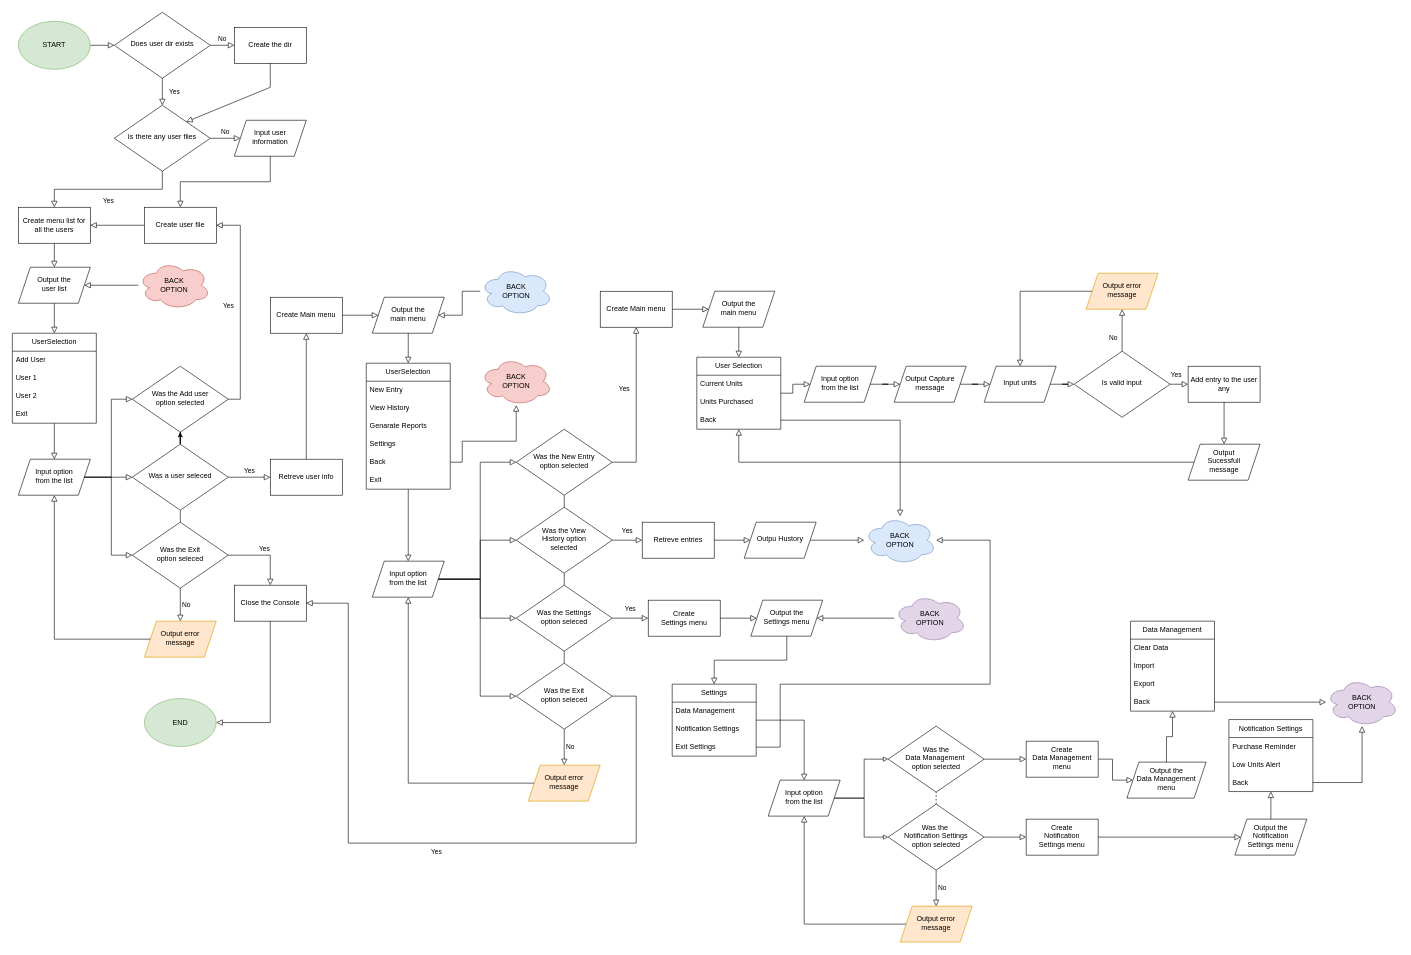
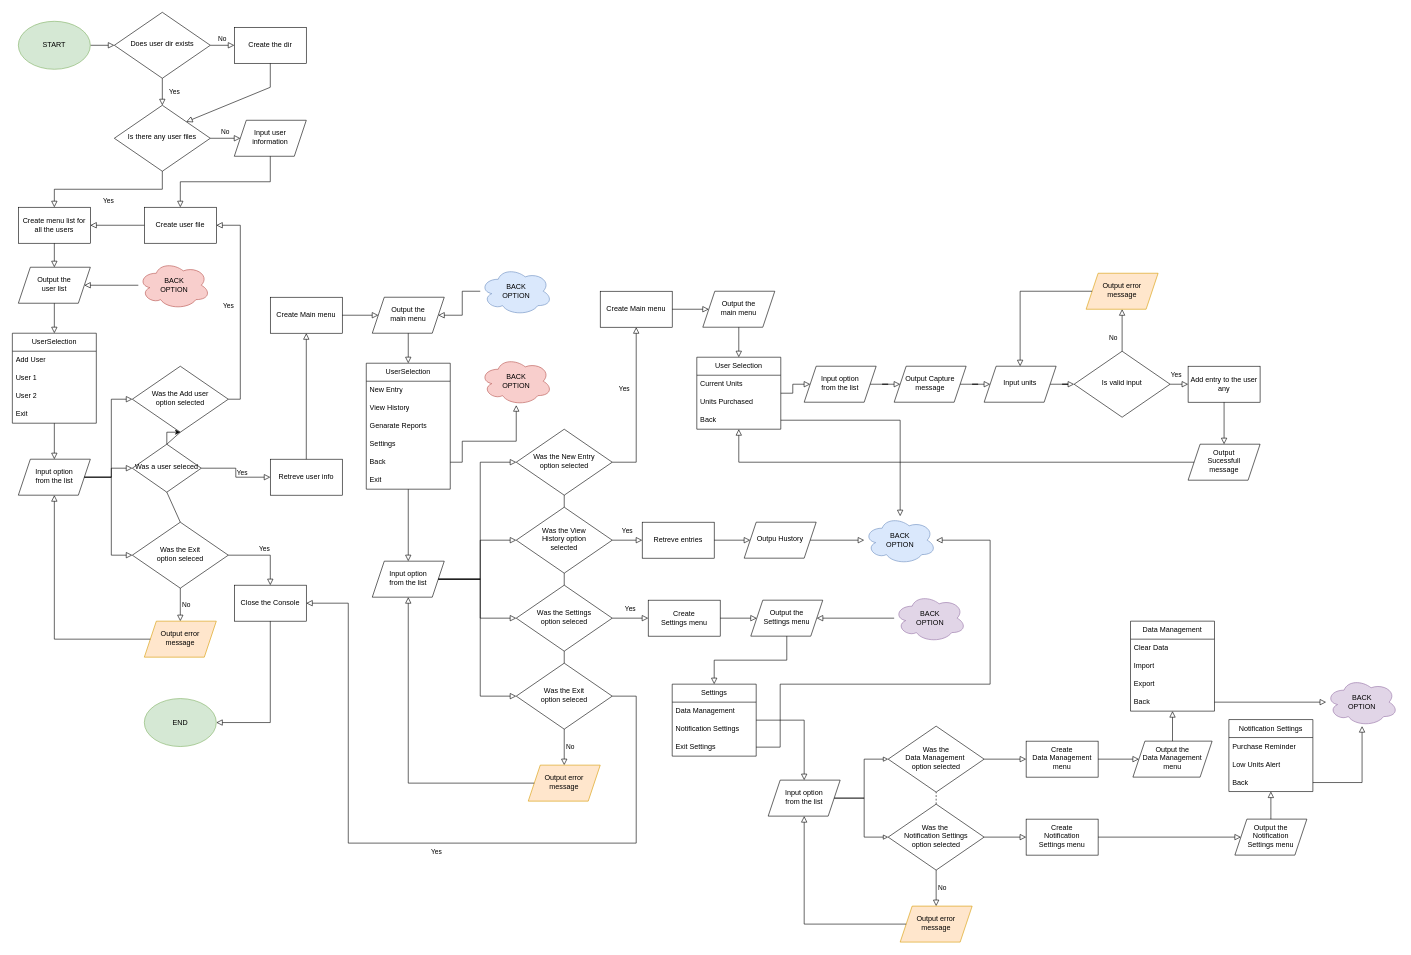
node "Was a user seleced": size 96x66 -> 69x48
node "Output the Data Management menu": moved (1167, 780) -> (1173, 759)
